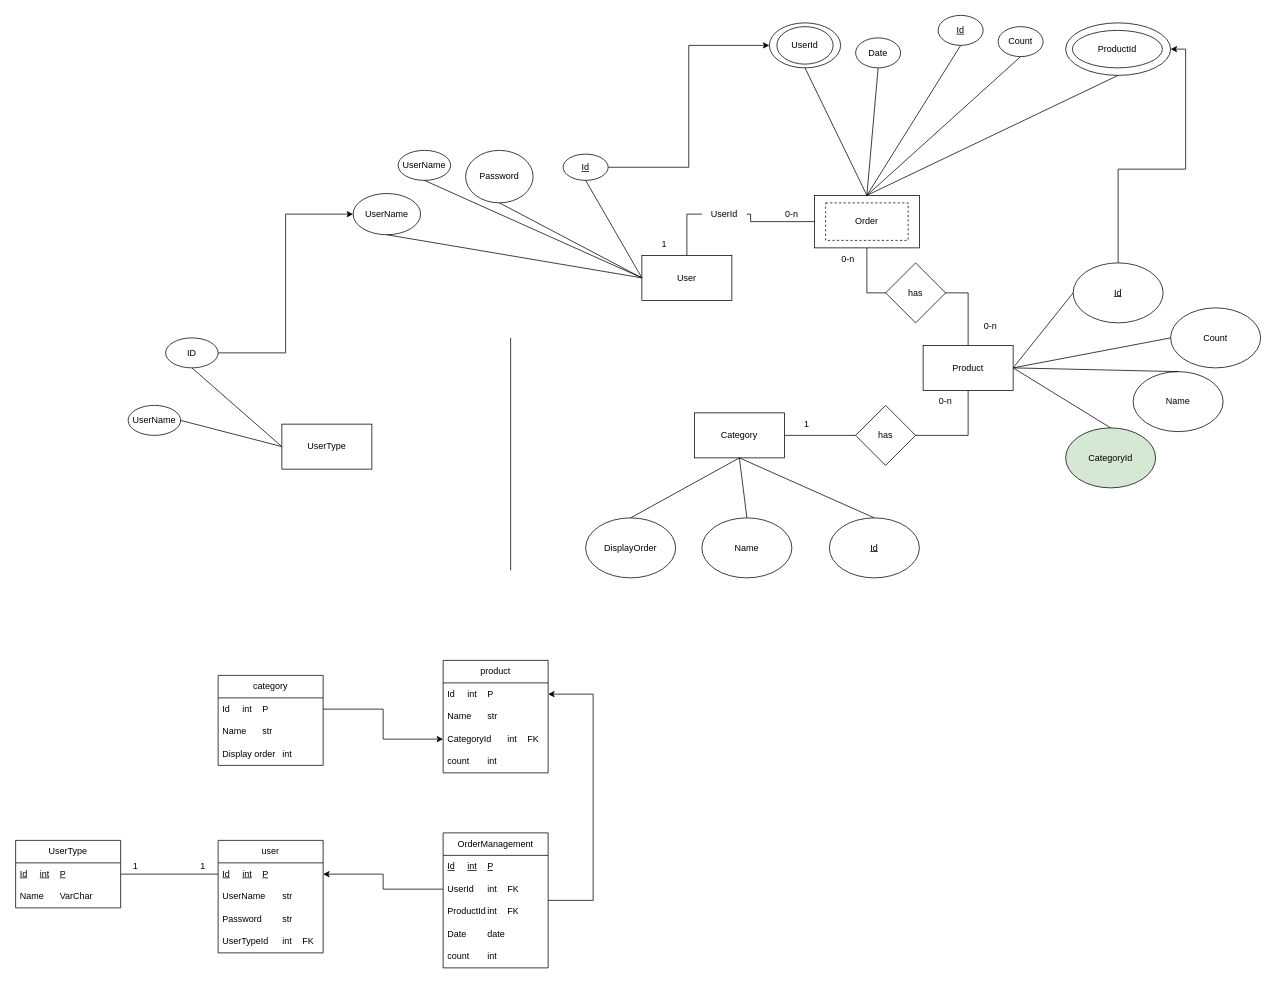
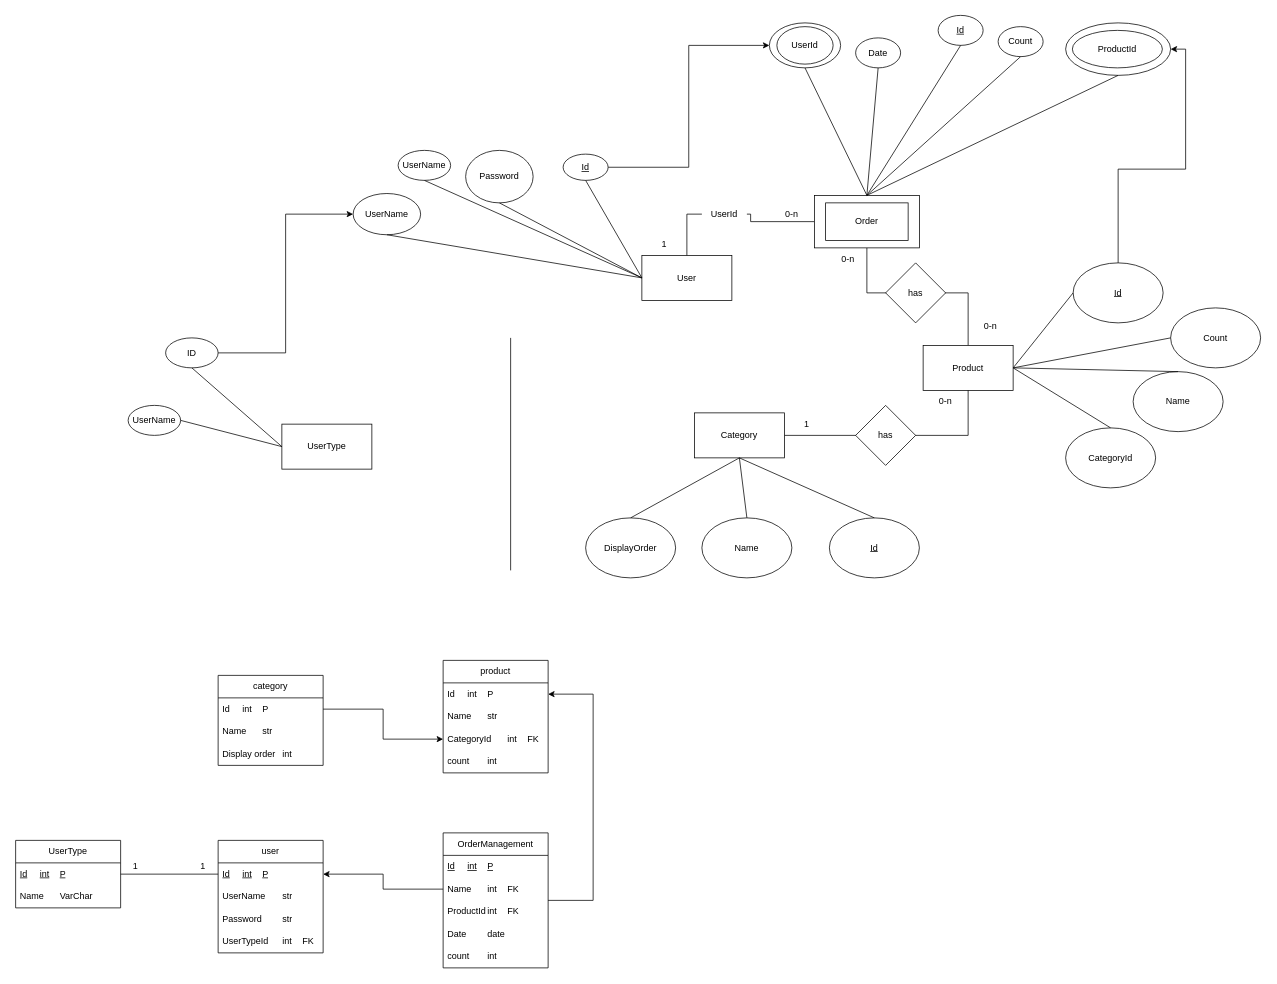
node "Order": style dashed -> solid
node "CategoryId": fillcolor #d5e8d4 -> #ffffff
node "UserId int FK": label "UserId int FK" -> "Name int FK"
